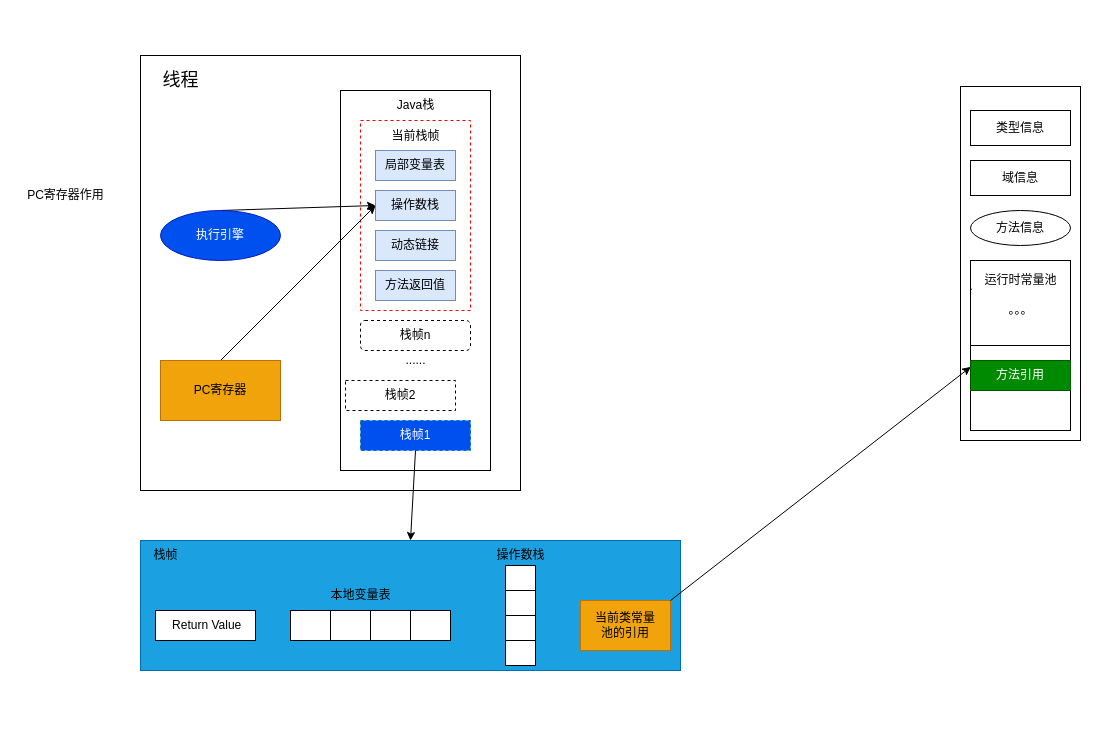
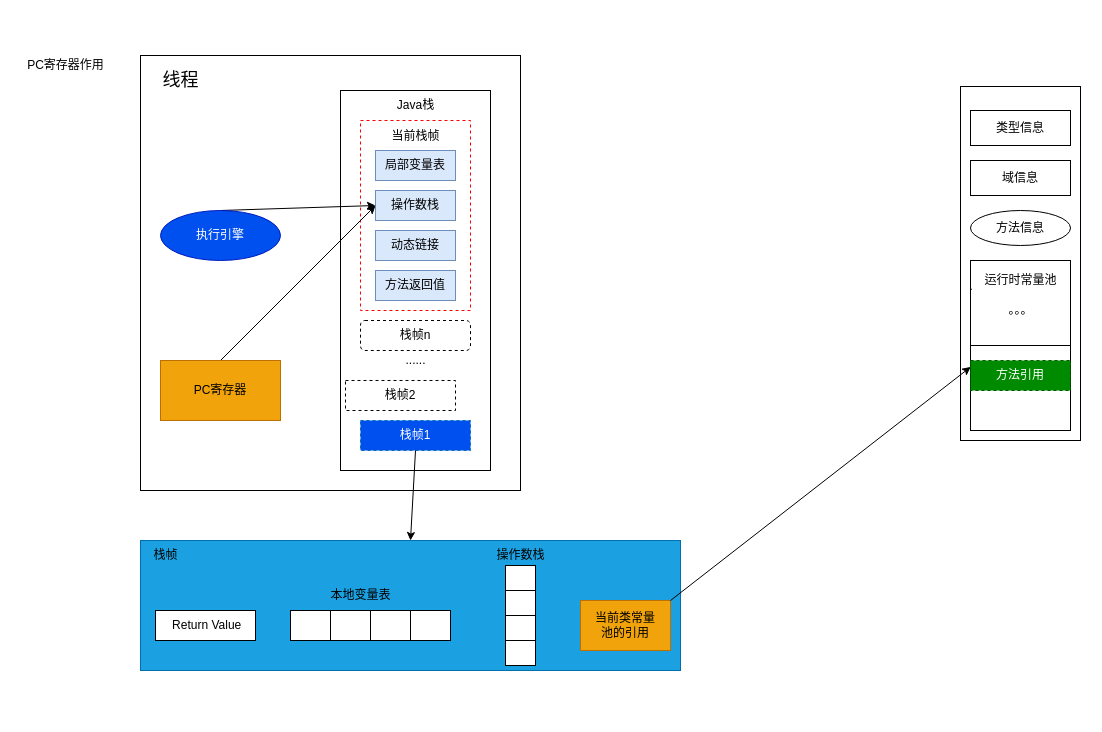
node "PC寄存器作用": moved (66, 196) -> (66, 66)
node "方法引用": style solid -> dashed
